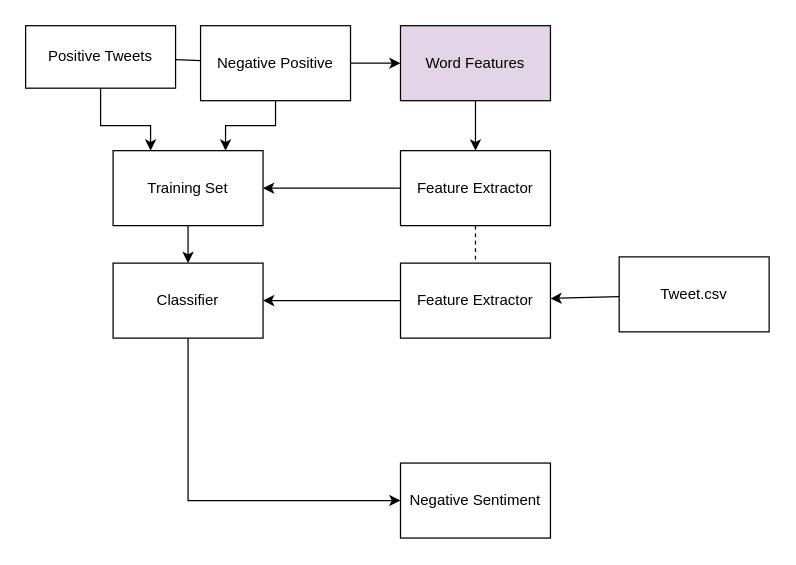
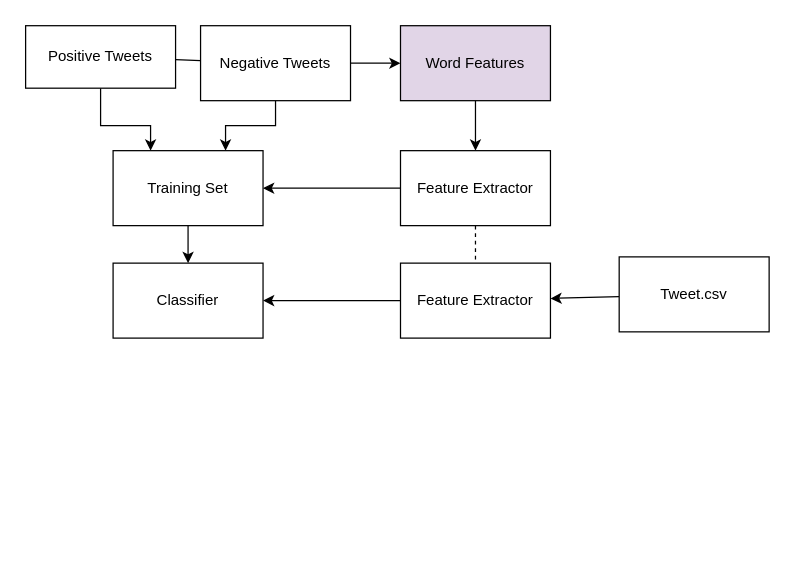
node "Negative Positive": label "Negative Positive" -> "Negative Tweets"
edge "Classifier" -> "Negative Sentiment": removed
node "Negative Sentiment": removed
